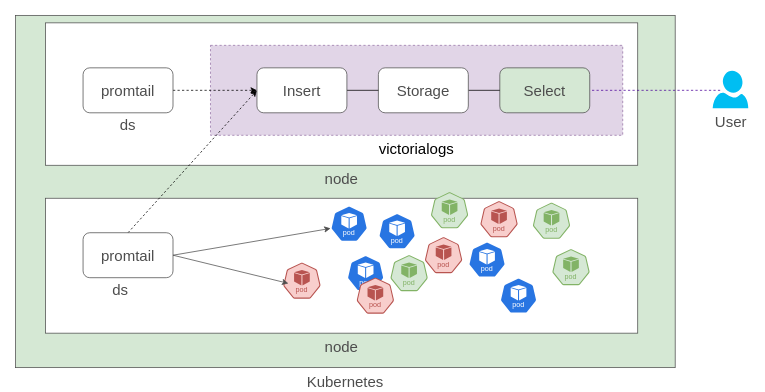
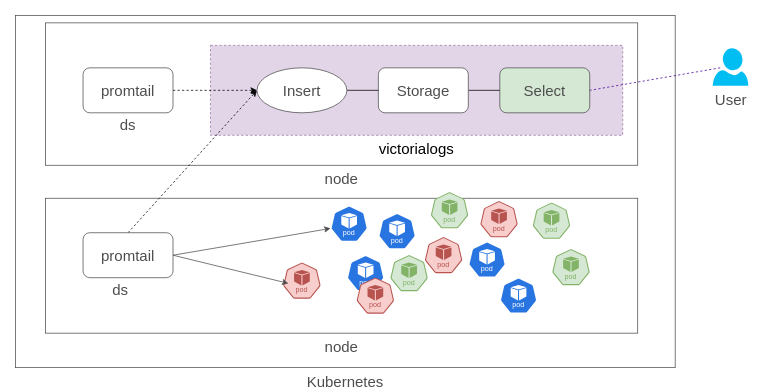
node "Insert": shape rounded rectangle -> ellipse
node "User": moved (731, 90) -> (731, 67)
node "Kubernetes": fillcolor #d5e8d4 -> #ffffff
